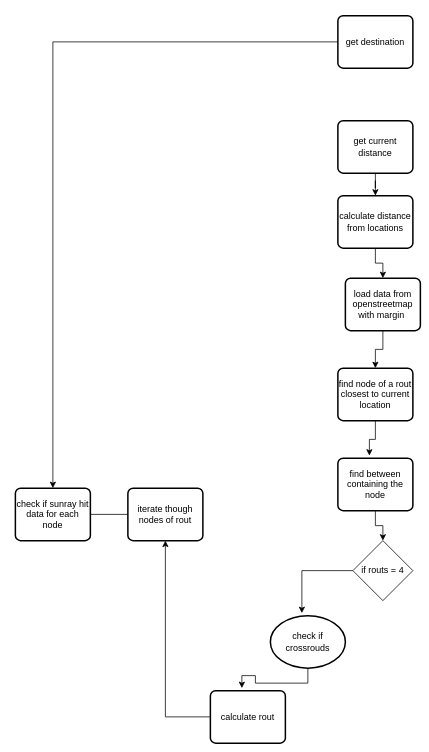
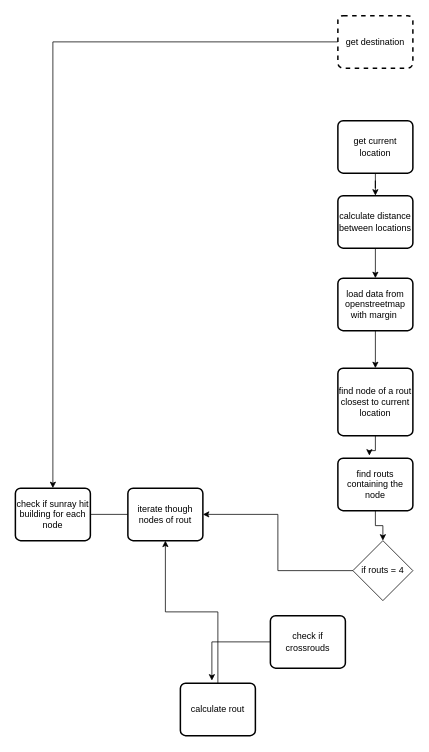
node "get destination": style solid -> dashed
node "get current distance": label "get current distance" -> "get current location"
node "calculate distance from locations": label "calculate distance from locations" -> "calculate distance between locations"
node "load data from openstreetmap with margin": moved (383, 304) -> (375, 304)
node "find node of a rout closest to current location": size 75x53 -> 75x68
node "find between containing the node": label "find between containing the node" -> "find routs containing the node"
node "check if sunray hit data for each node": label "check if sunray hit data for each node" -> "check if sunray hit building for each node"
edge "if routs = 4" -> "check if crossrouds": now "if routs = 4" -> "iterate though nodes of rout"
node "check if crossrouds": shape ellipse -> rounded rectangle
node "calculate rout": moved (248, 717) -> (218, 709)
